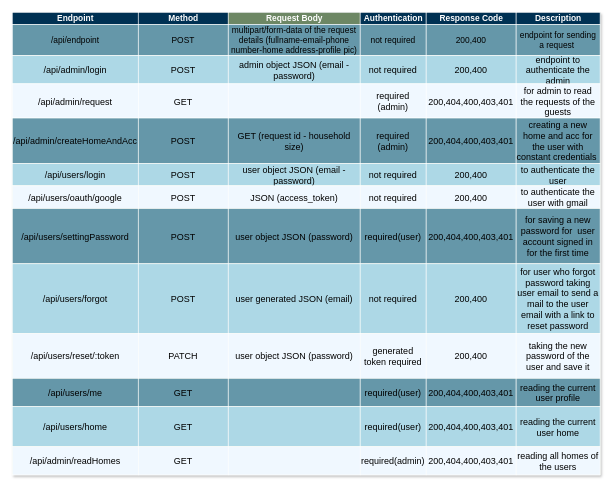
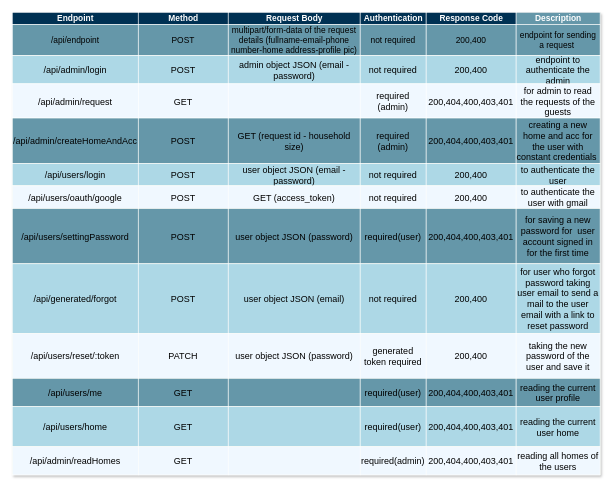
node "Request Body": fillcolor #6d8764 -> #003153
node "Description": fillcolor #003153 -> #6597a9
node "JSON (access_token)": label "JSON (access_token)" -> "GET (access_token)"
node "/api/users/forgot": label "/api/users/forgot" -> "/api/generated/forgot"
node "user generated JSON (email)": label "user generated JSON (email)" -> "user object JSON (email)"
